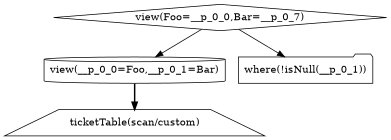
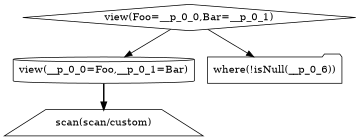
node "view(Foo=__p_0_0,Bar=__p_0_7)": label "view(Foo=__p_0_0,Bar=__p_0_7)" -> "view(Foo=__p_0_0,Bar=__p_0_1)"
node "where(!isNull(__p_0_1))": label "where(!isNull(__p_0_1))" -> "where(!isNull(__p_0_6))"
node "ticketTable(scan/custom)": label "ticketTable(scan/custom)" -> "scan(scan/custom)"
